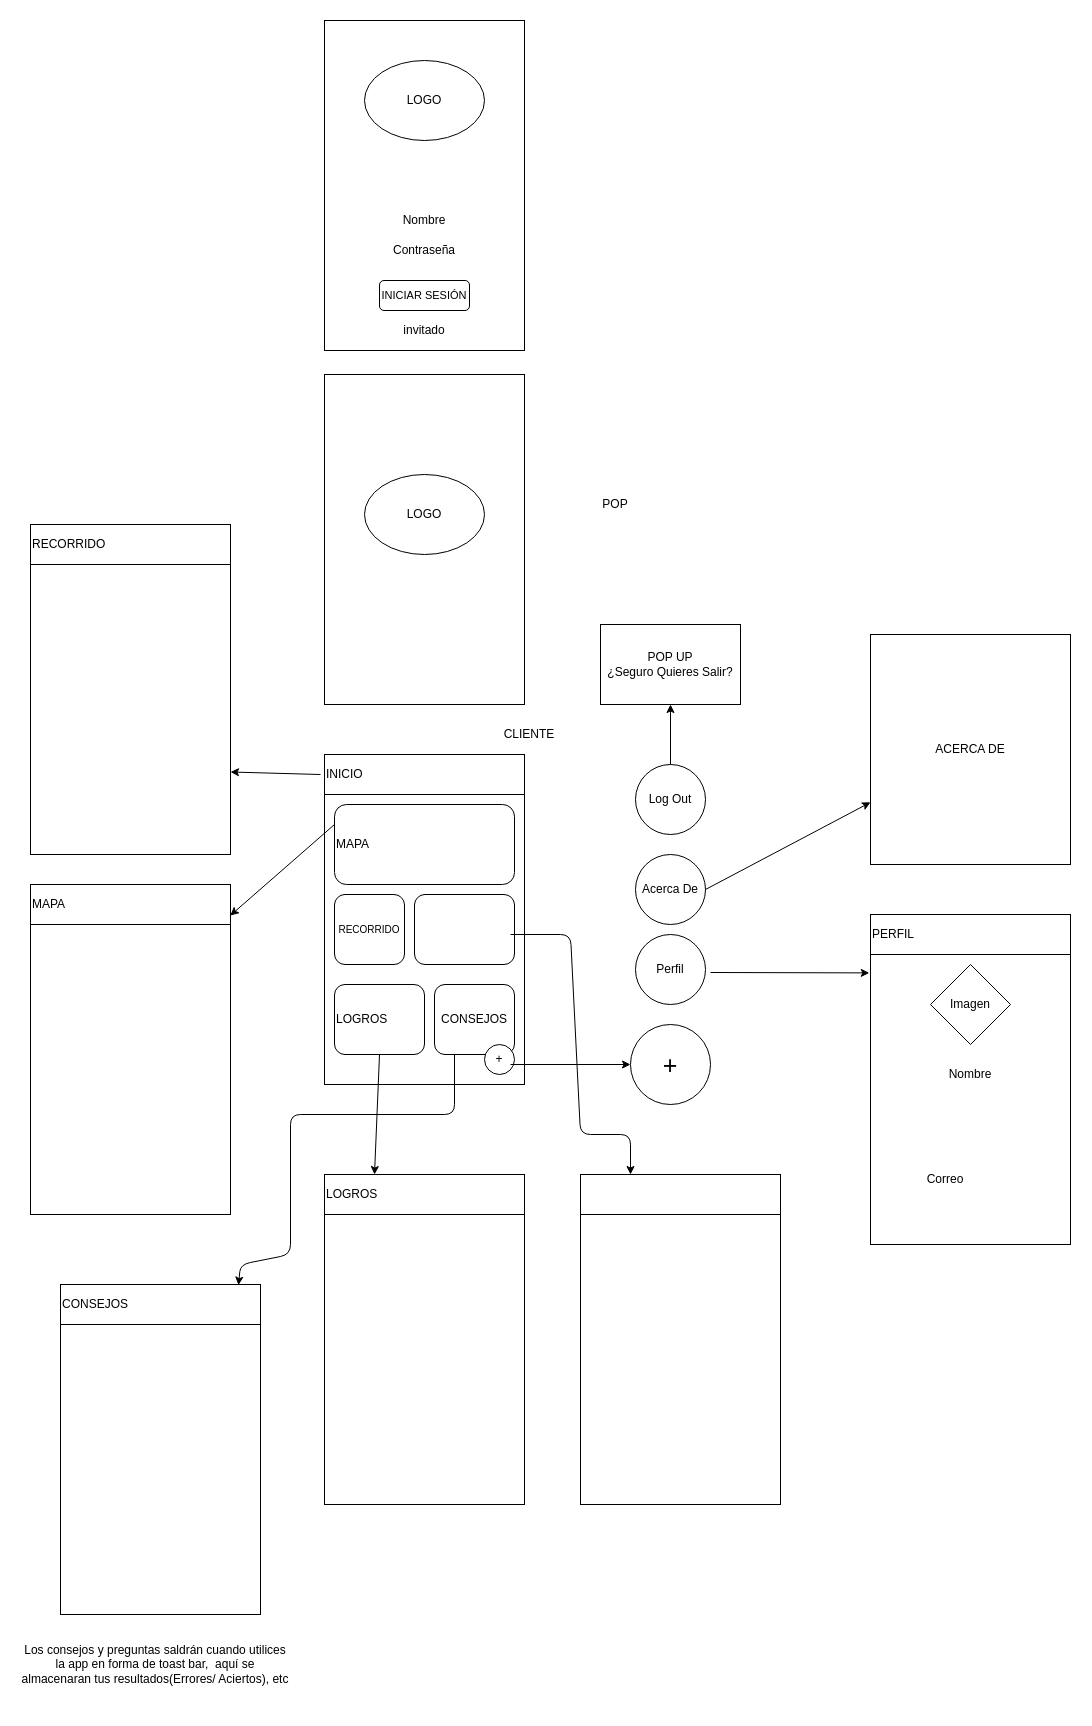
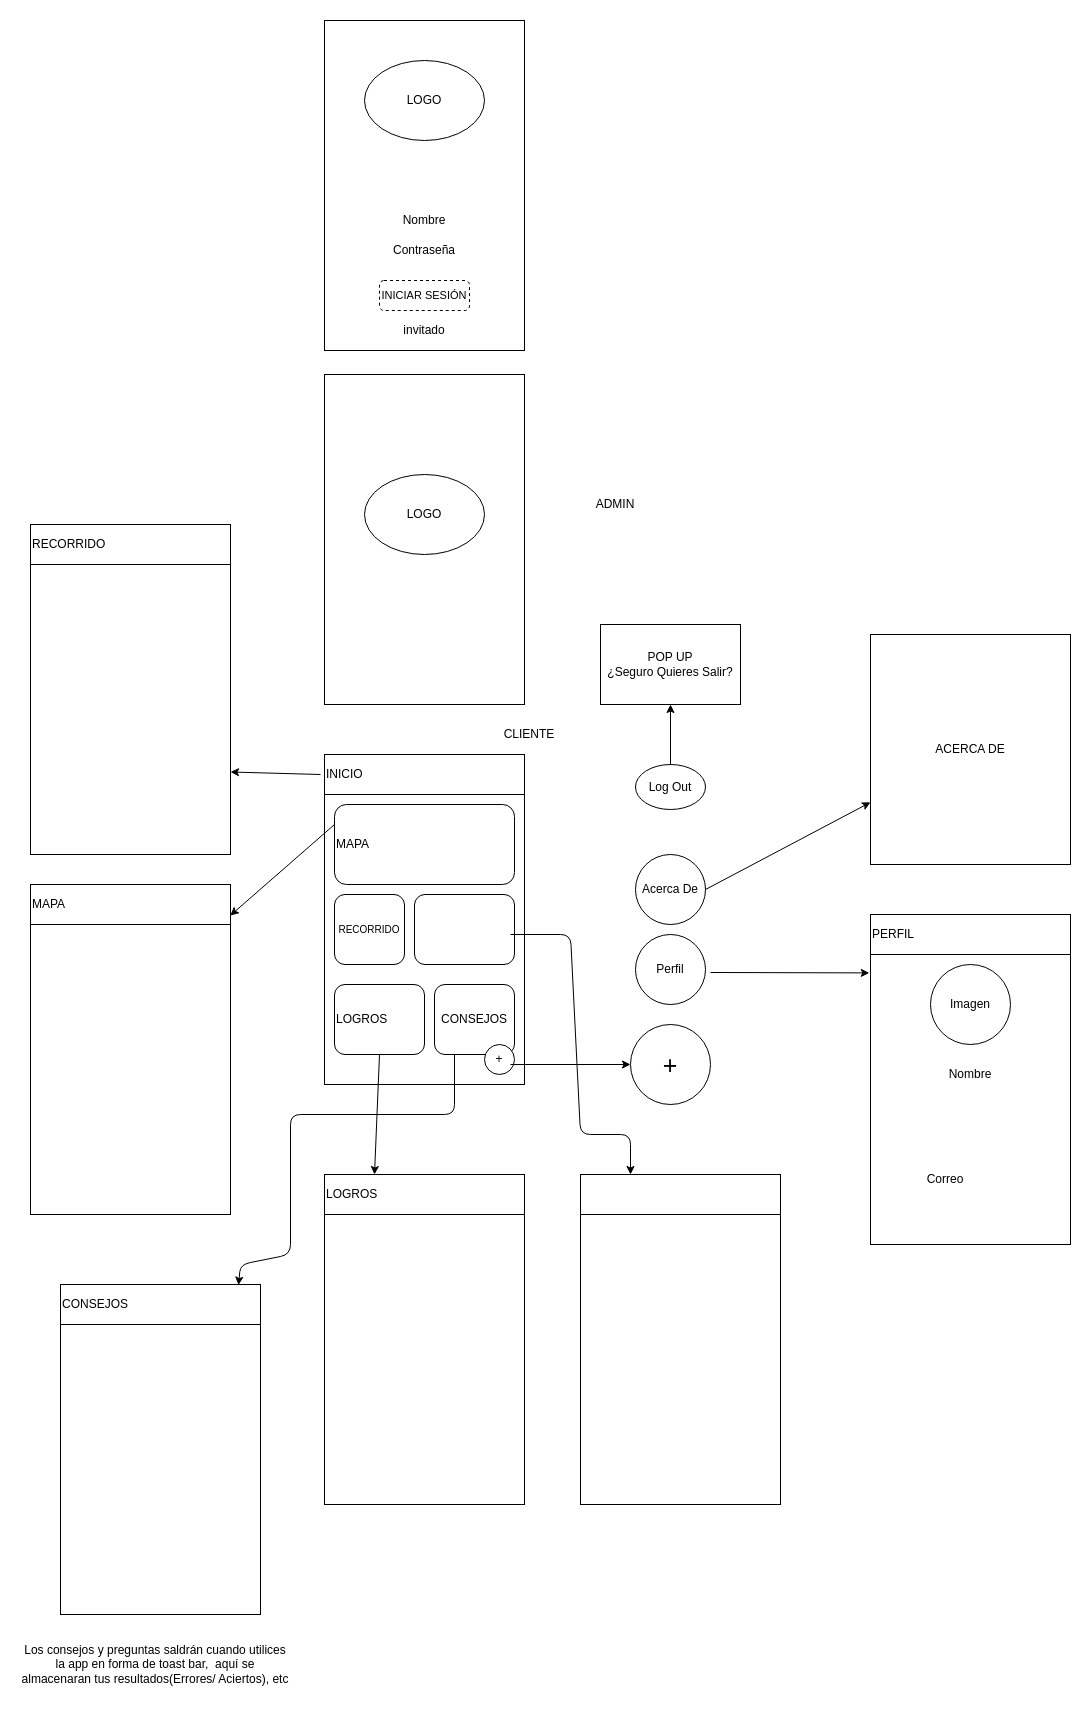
node "INICIAR SESIÓN": style solid -> dashed
node "POP": label "POP" -> "ADMIN"
node "Log Out": size 70x70 -> 70x45
node "Imagen": shape diamond -> ellipse
